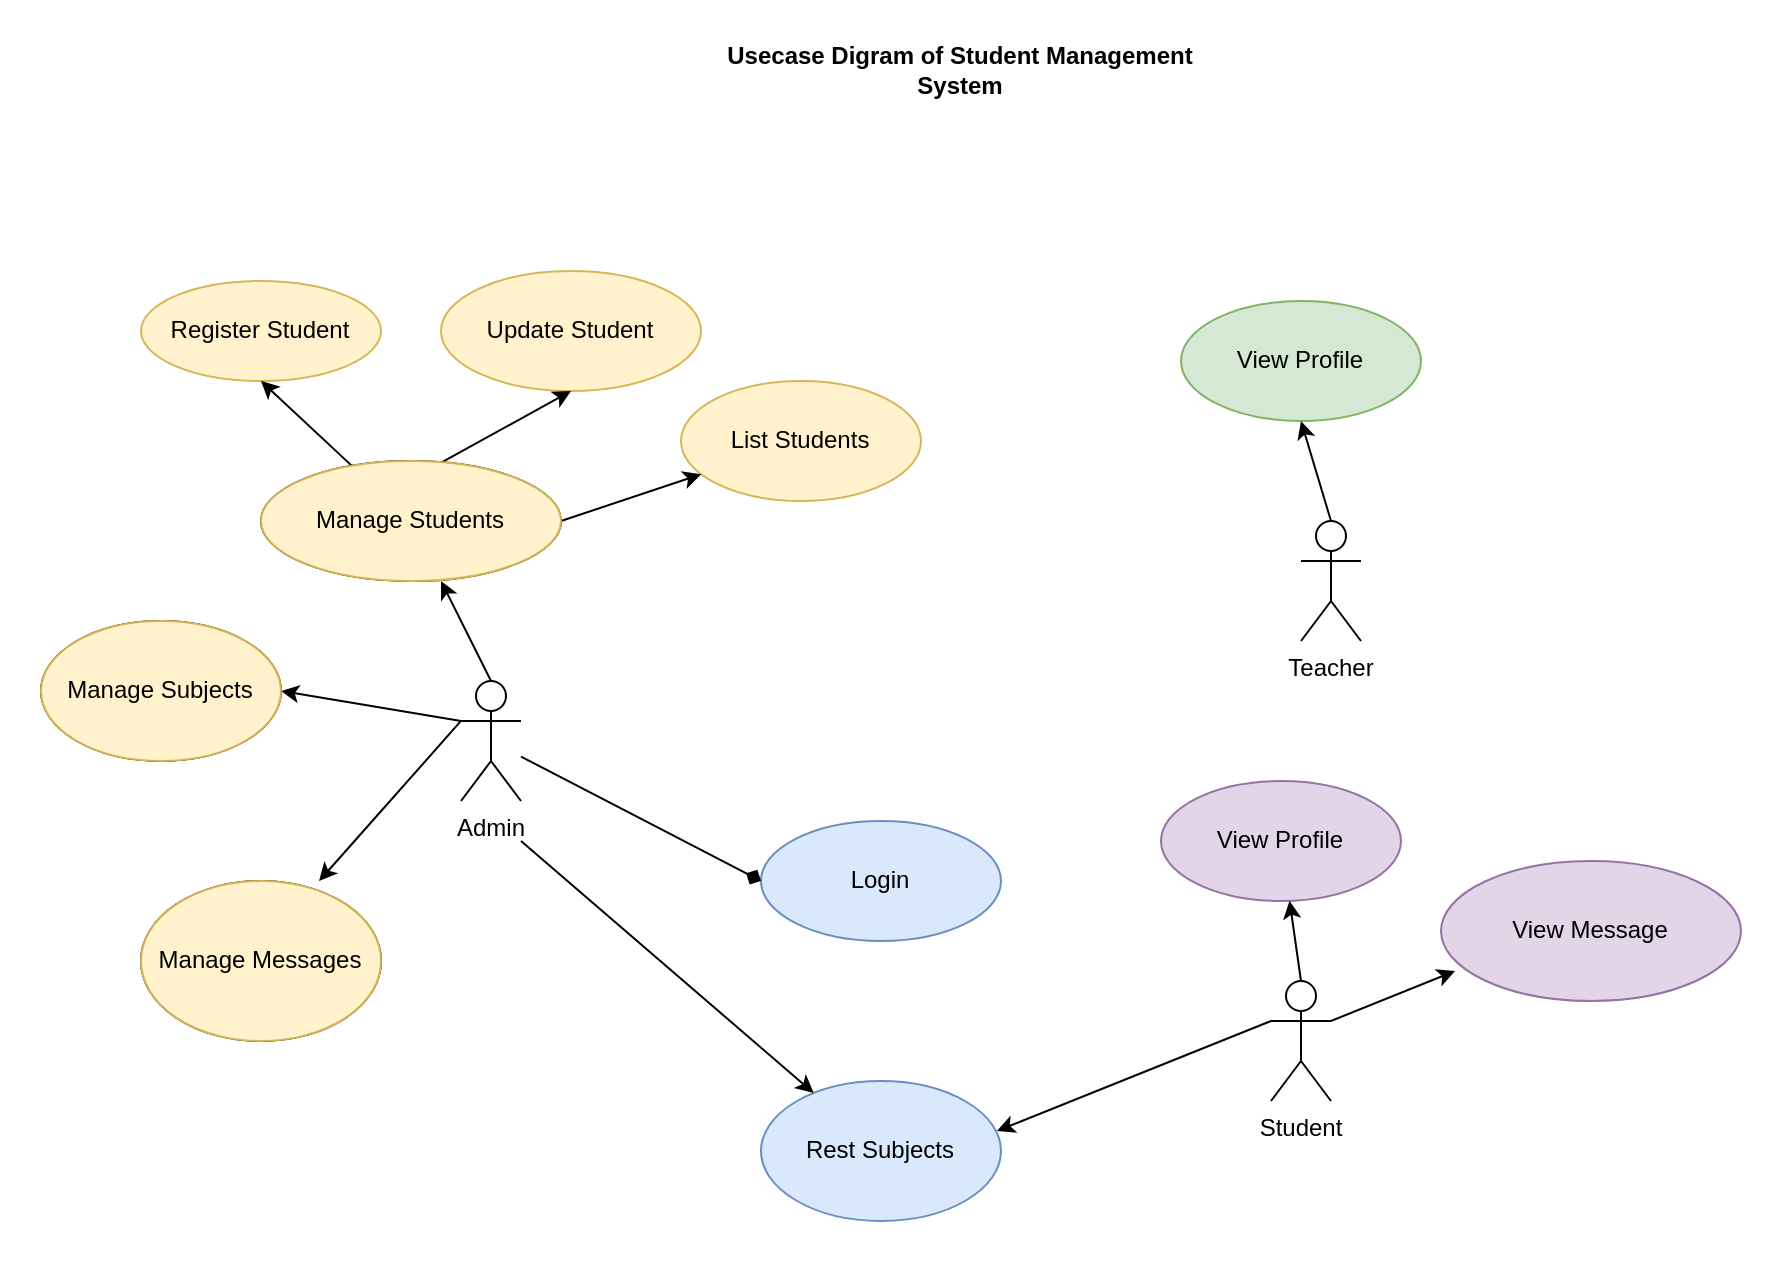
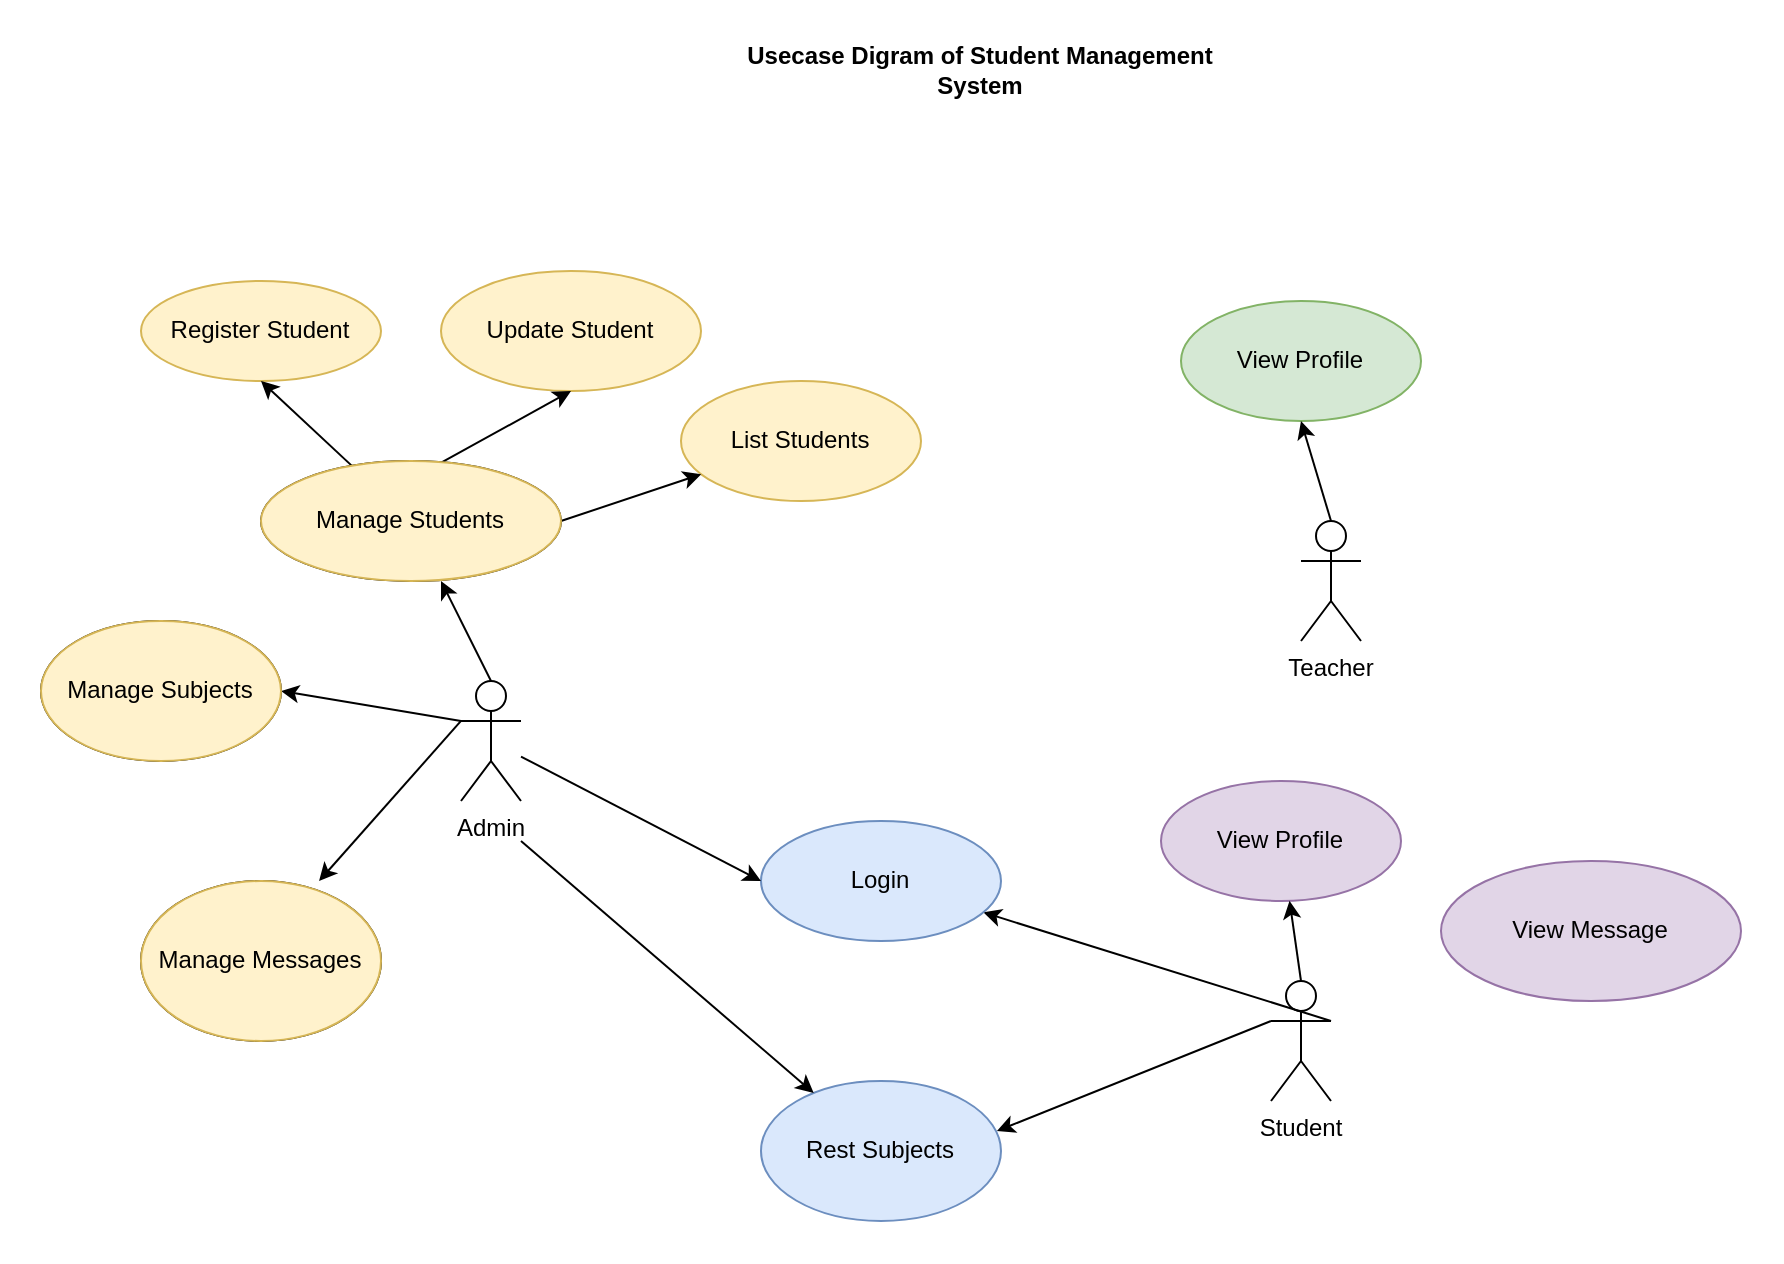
node "Usecase Digram of Student Management System": moved (961, 71) -> (981, 71)
edge "Admin" -> "Login": arrowhead diamond -> classic
edge "Student" -> "View Message": now "Student" -> "Login"
